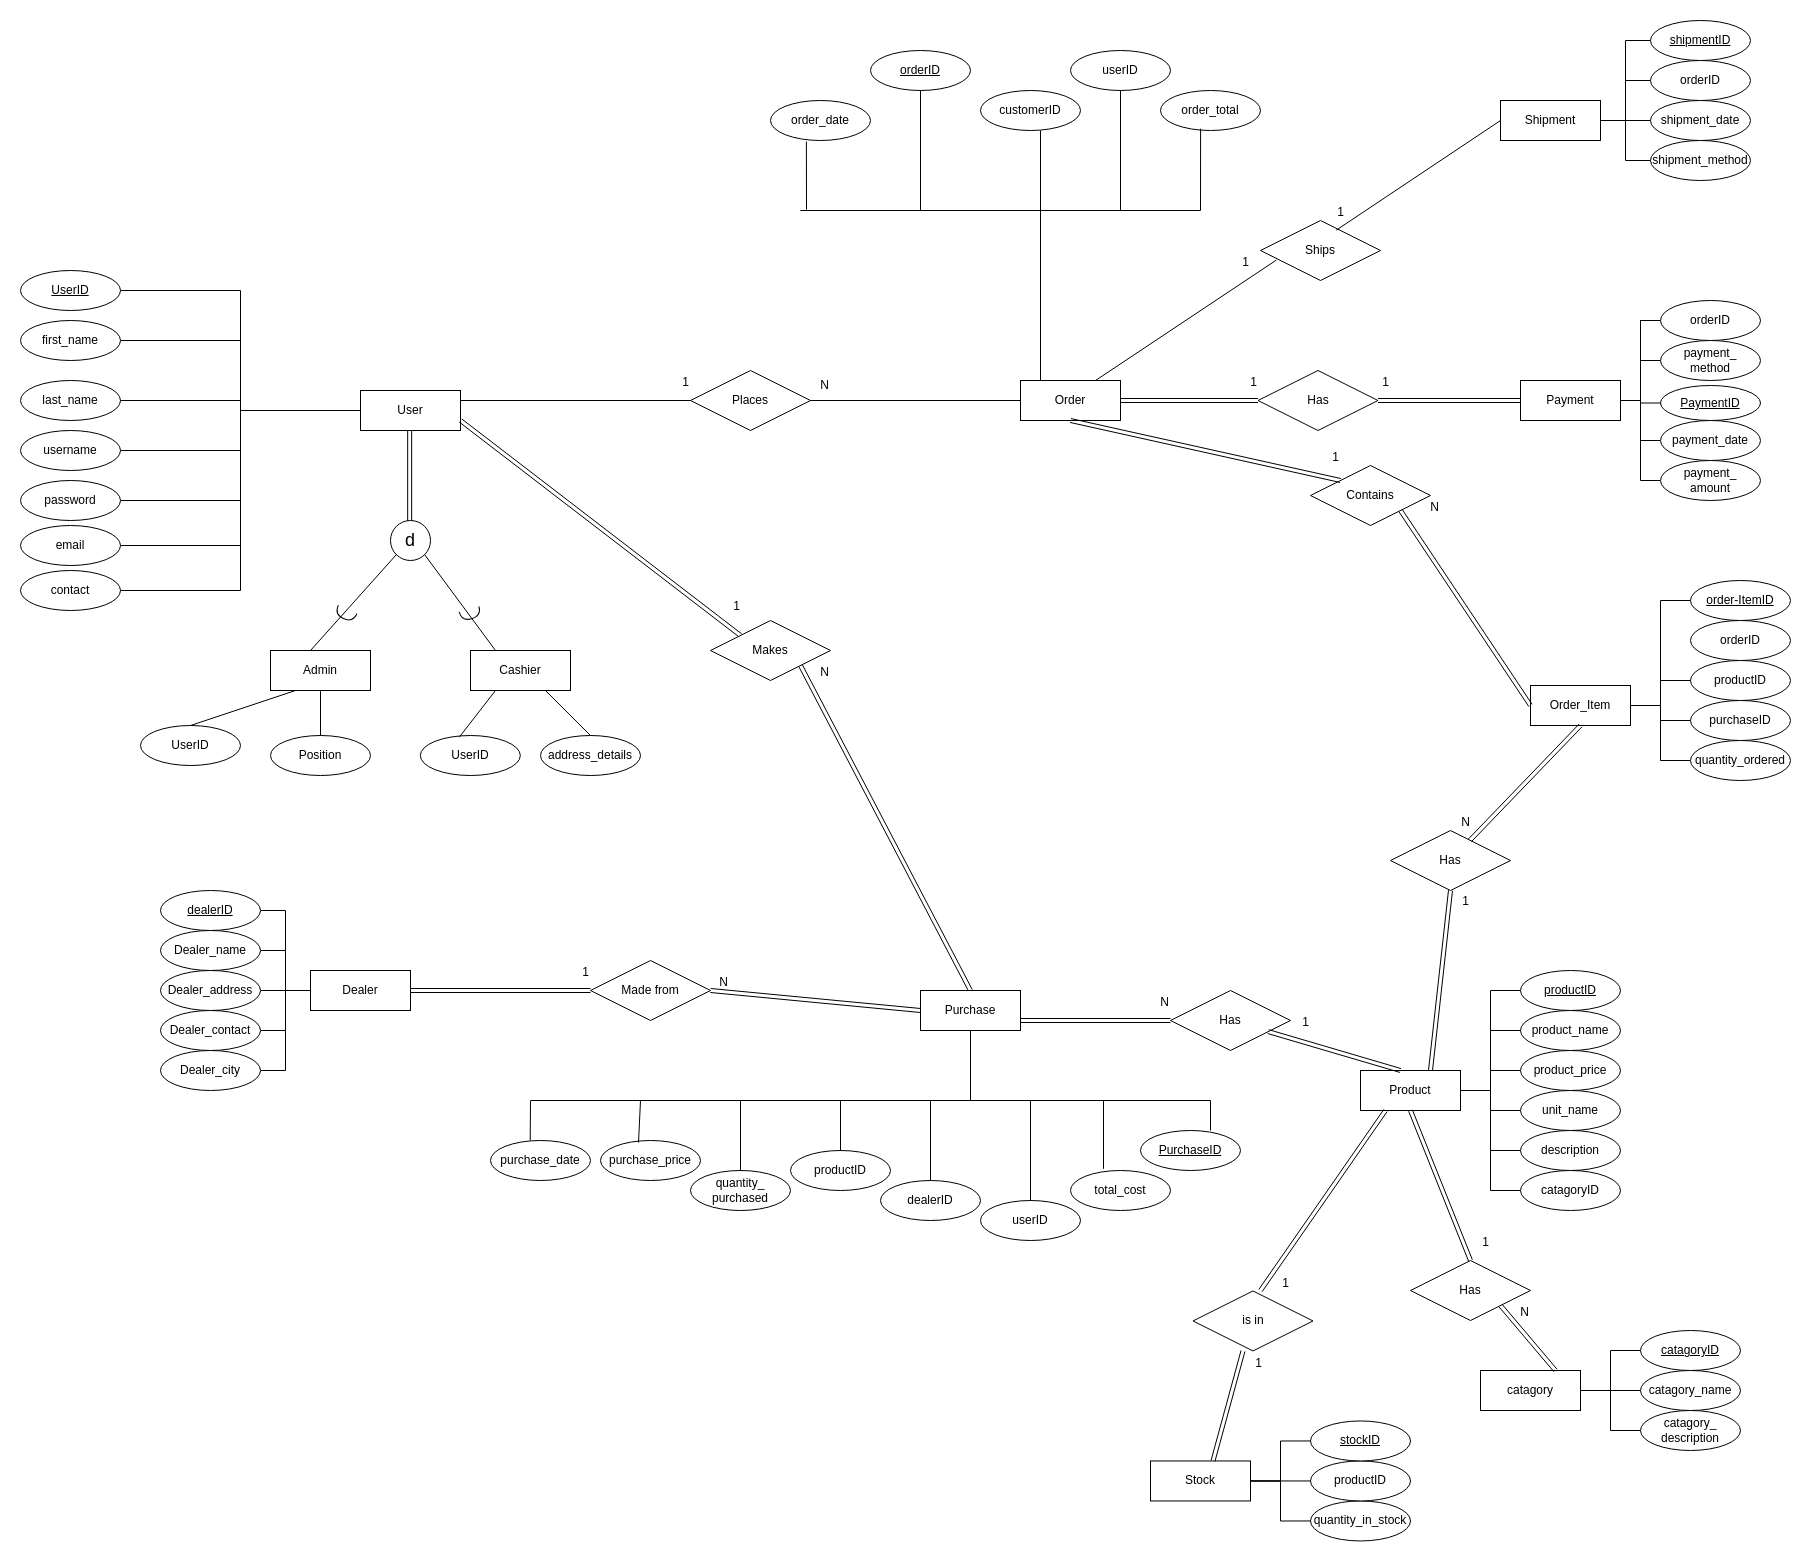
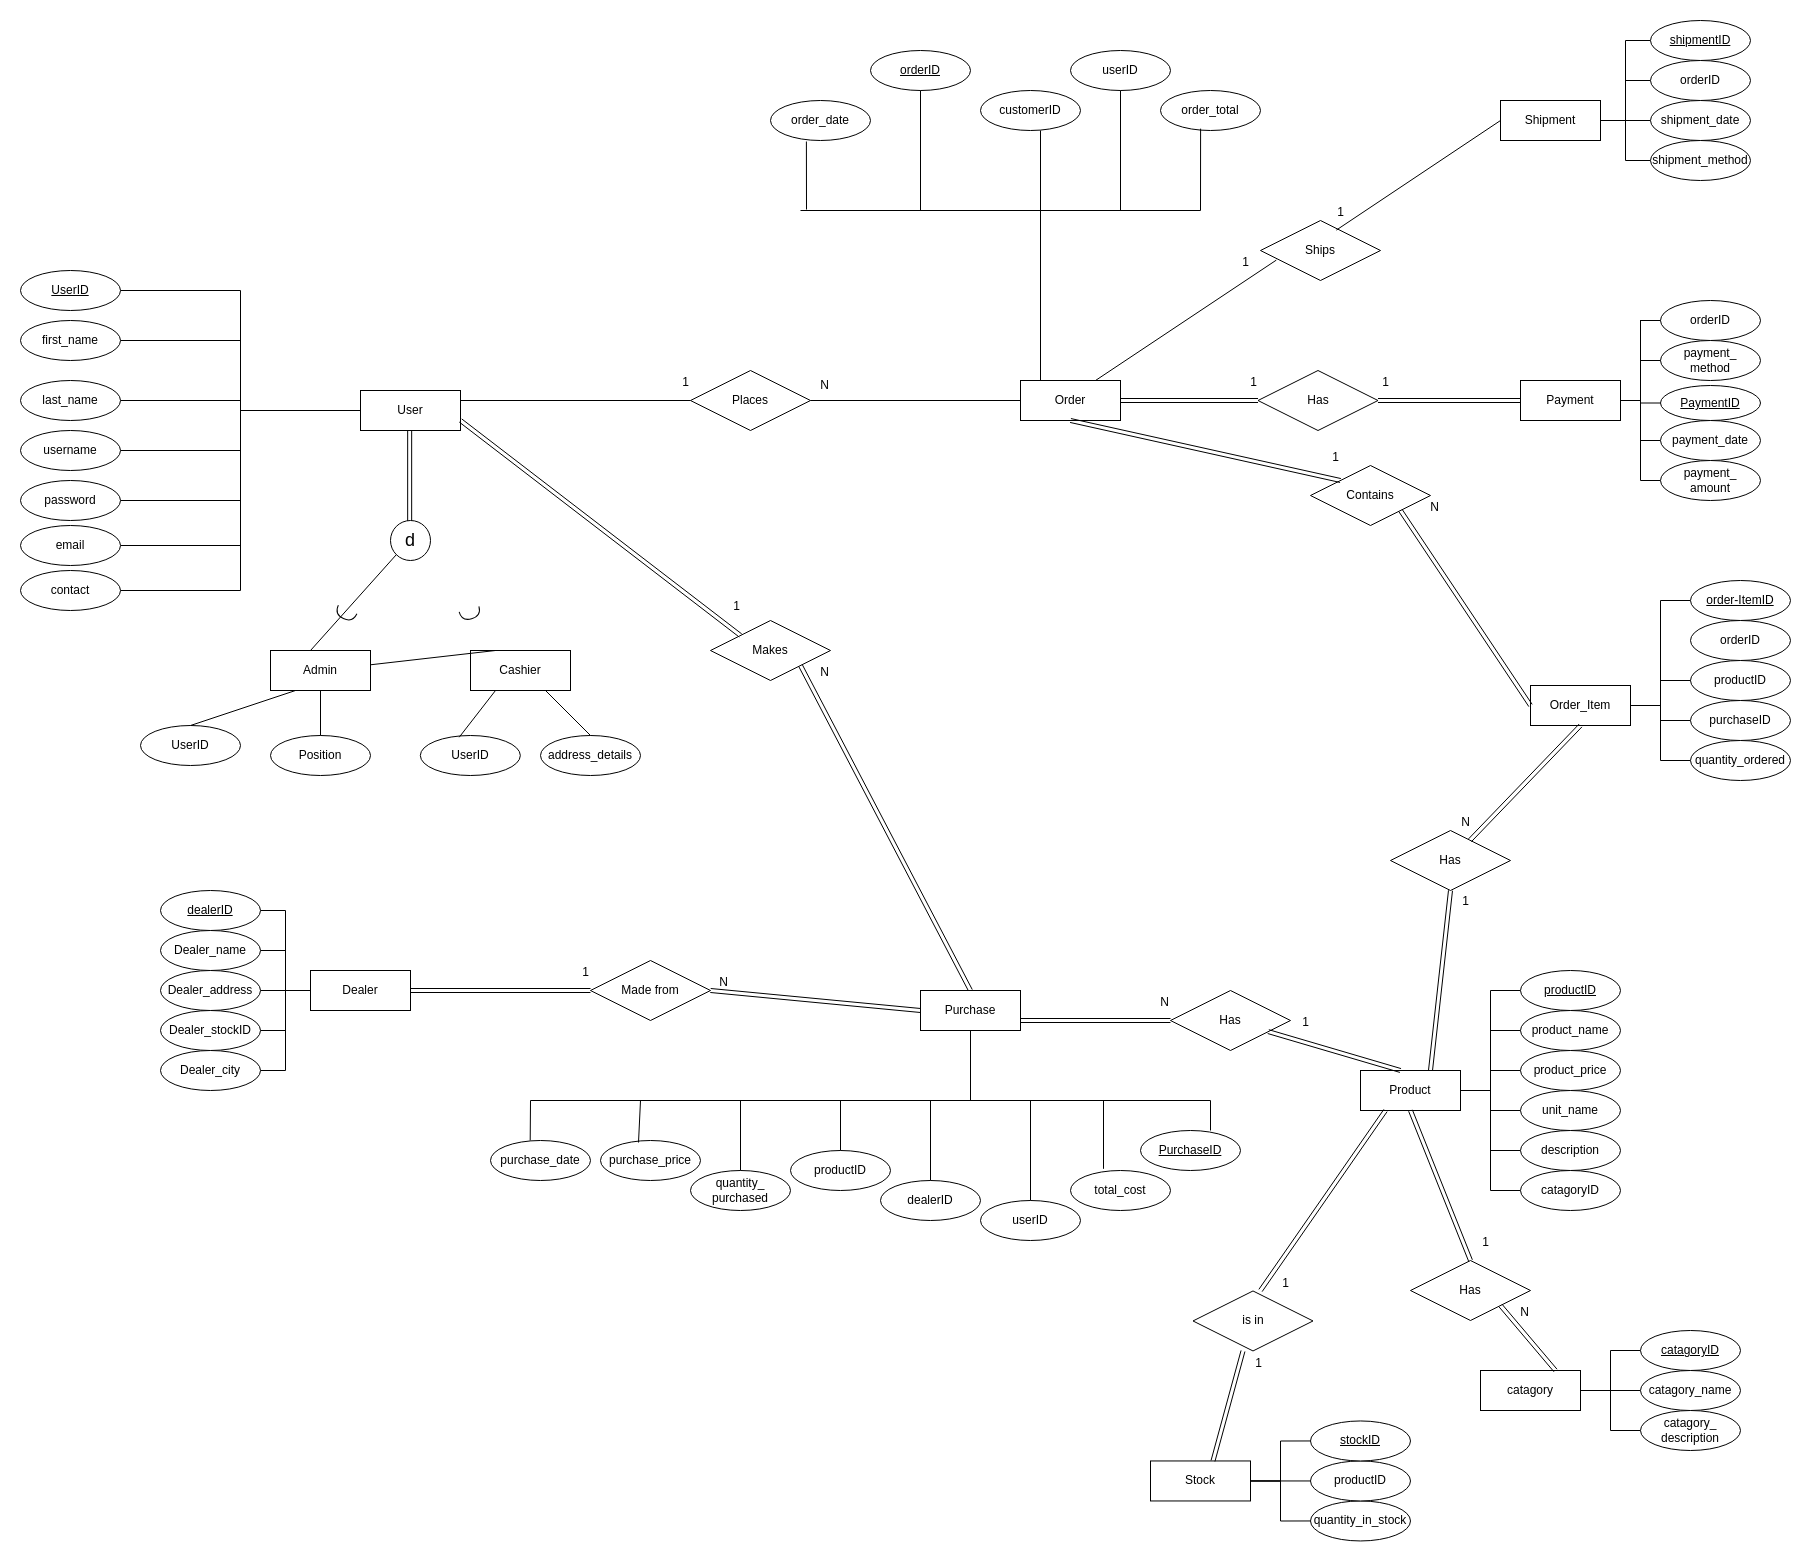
edge "d" -- "Cashier": now "Admin" -- "Cashier"
node "Dealer_contact": label "Dealer_contact" -> "Dealer_stockID"
